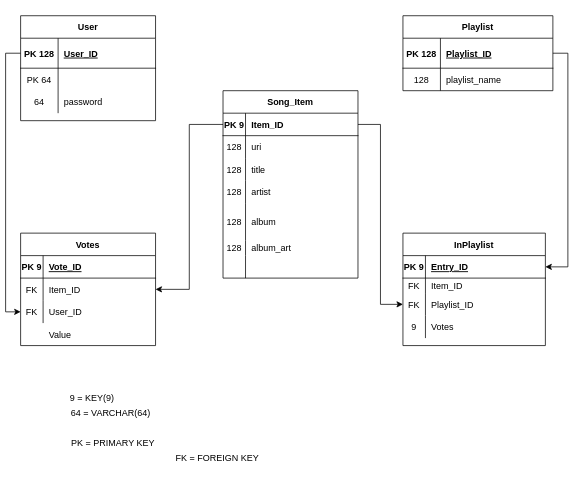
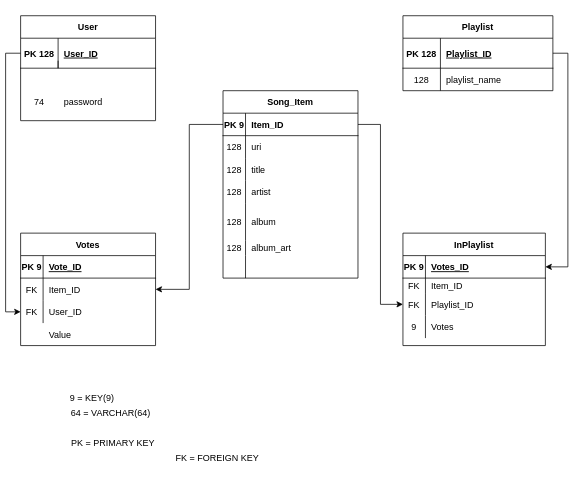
node "PK 64": removed
node "64": label "64" -> "74"
node "Entry_ID": label "Entry_ID" -> "Votes_ID"
